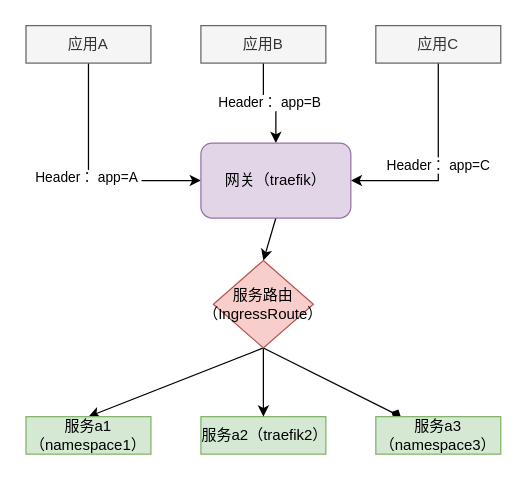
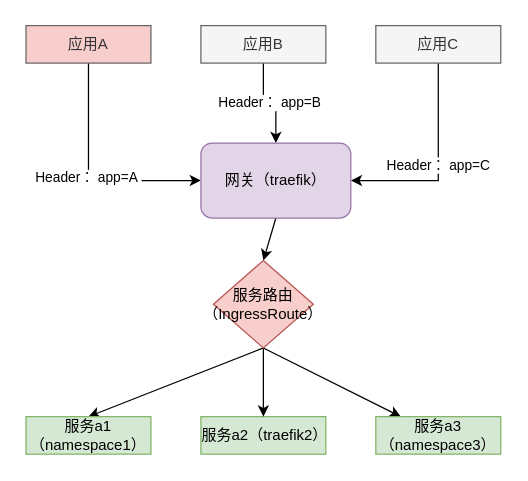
node "应用A": fillcolor #f5f5f5 -> #f8cecc
edge "服务路由（IngressRoute）" -> "服务a3（namespace3）": arrowhead diamond -> classic
